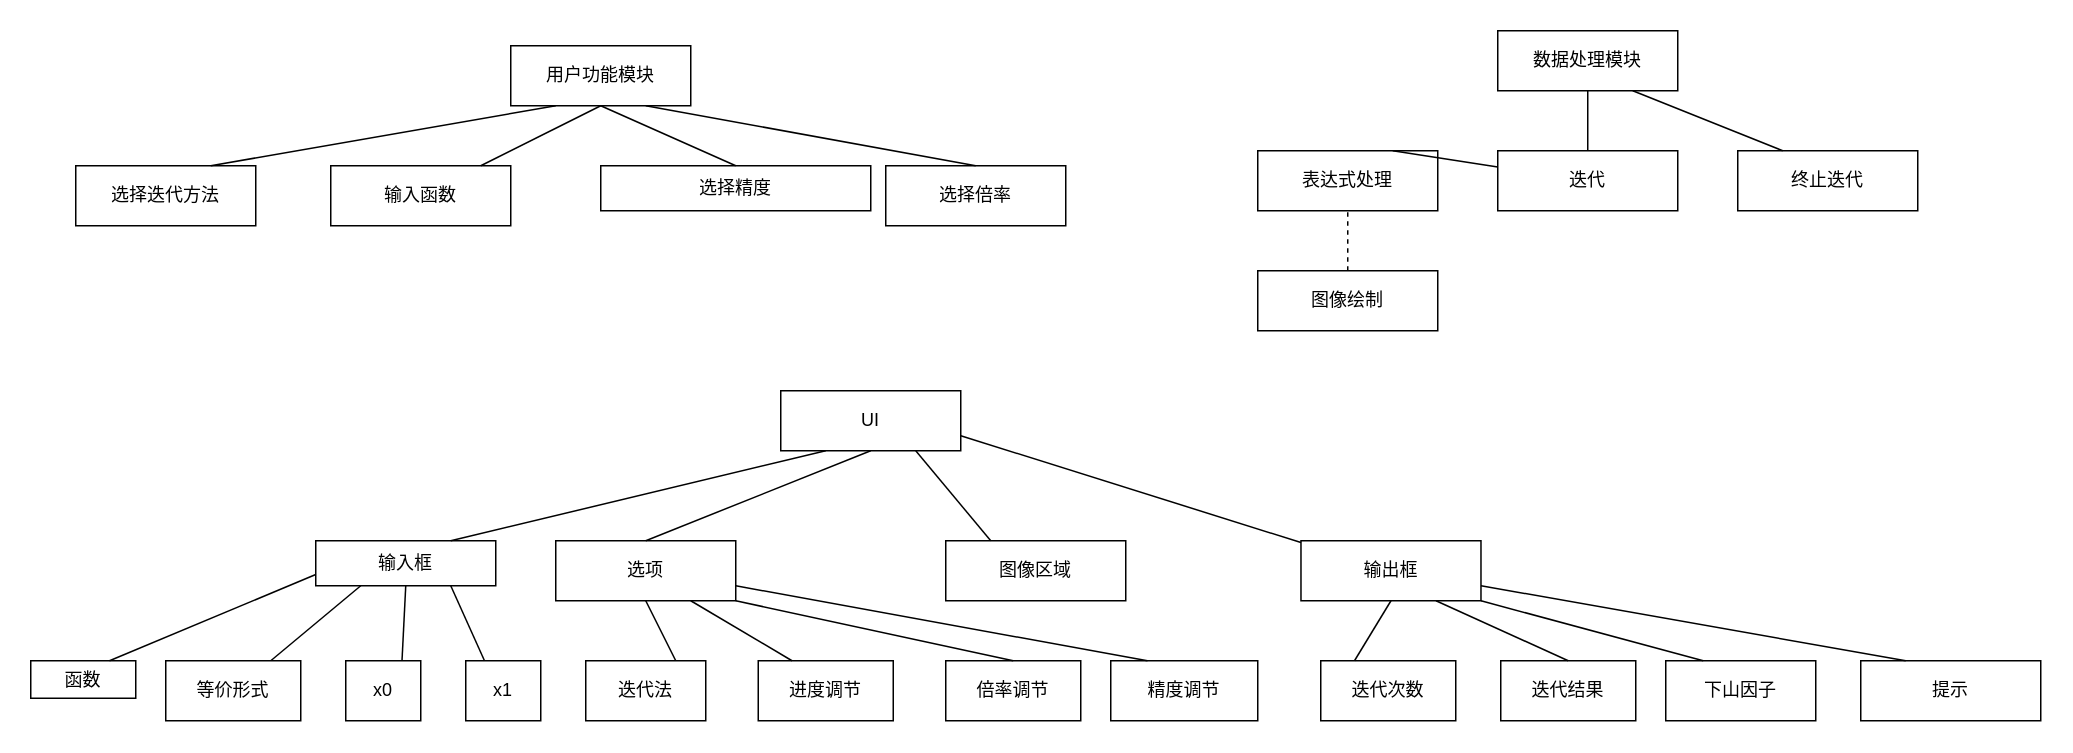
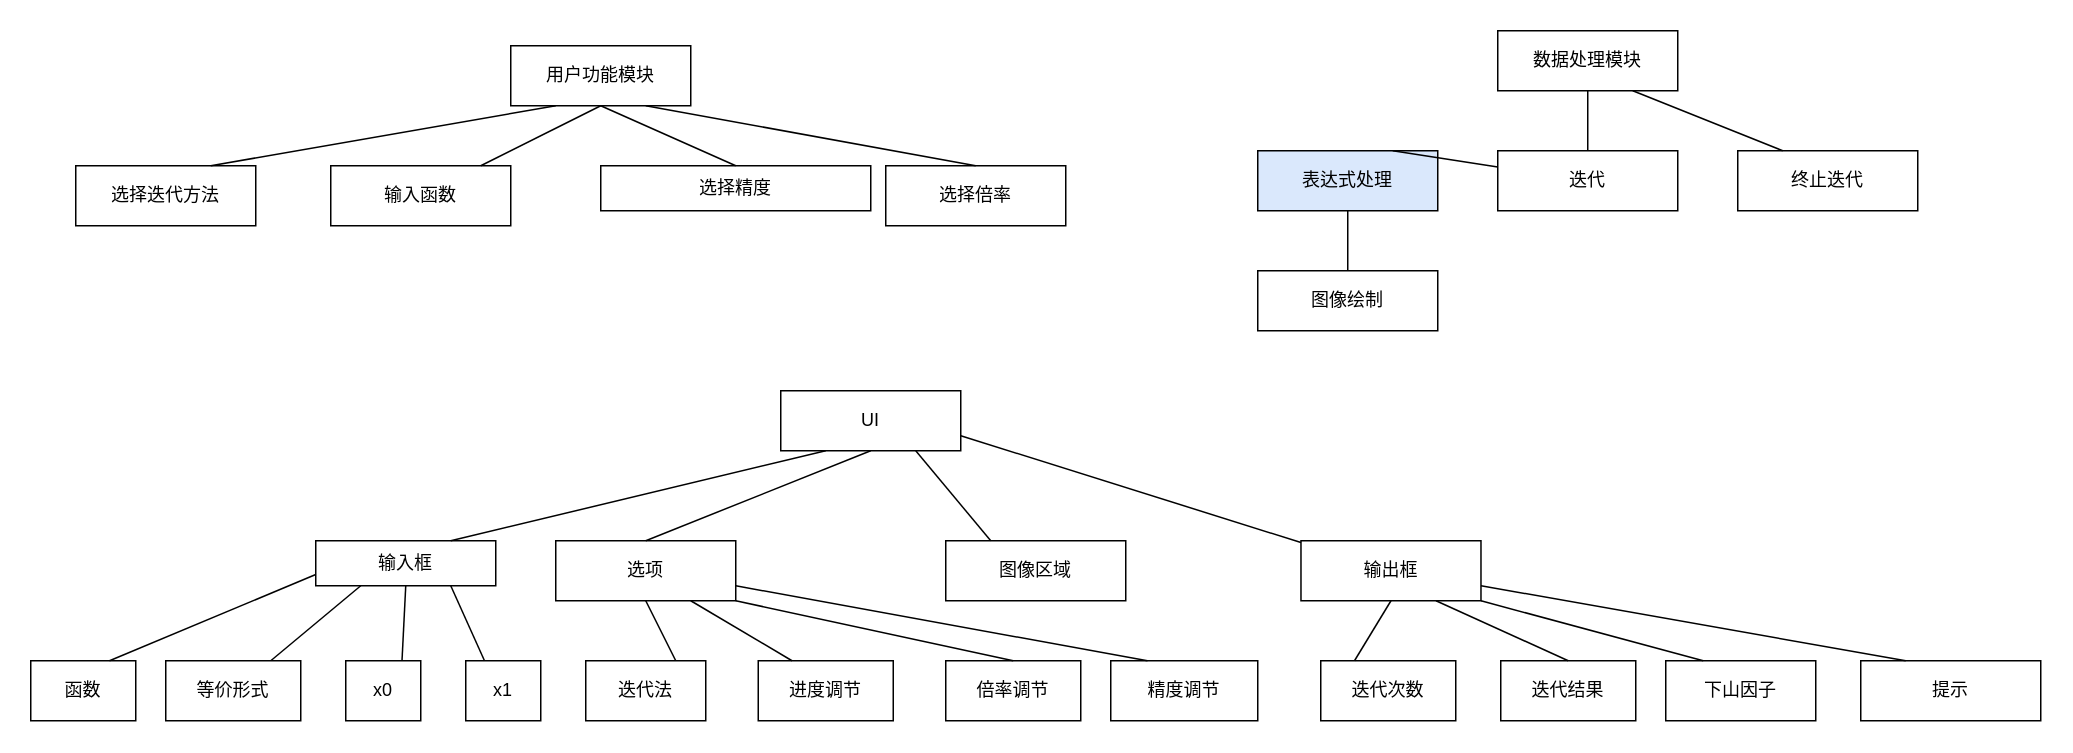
node "表达式处理": fillcolor #ffffff -> #dae8fc
edge "表达式处理" -- "图像绘制": style dashed -> solid
node "函数": size 105x38 -> 105x60
